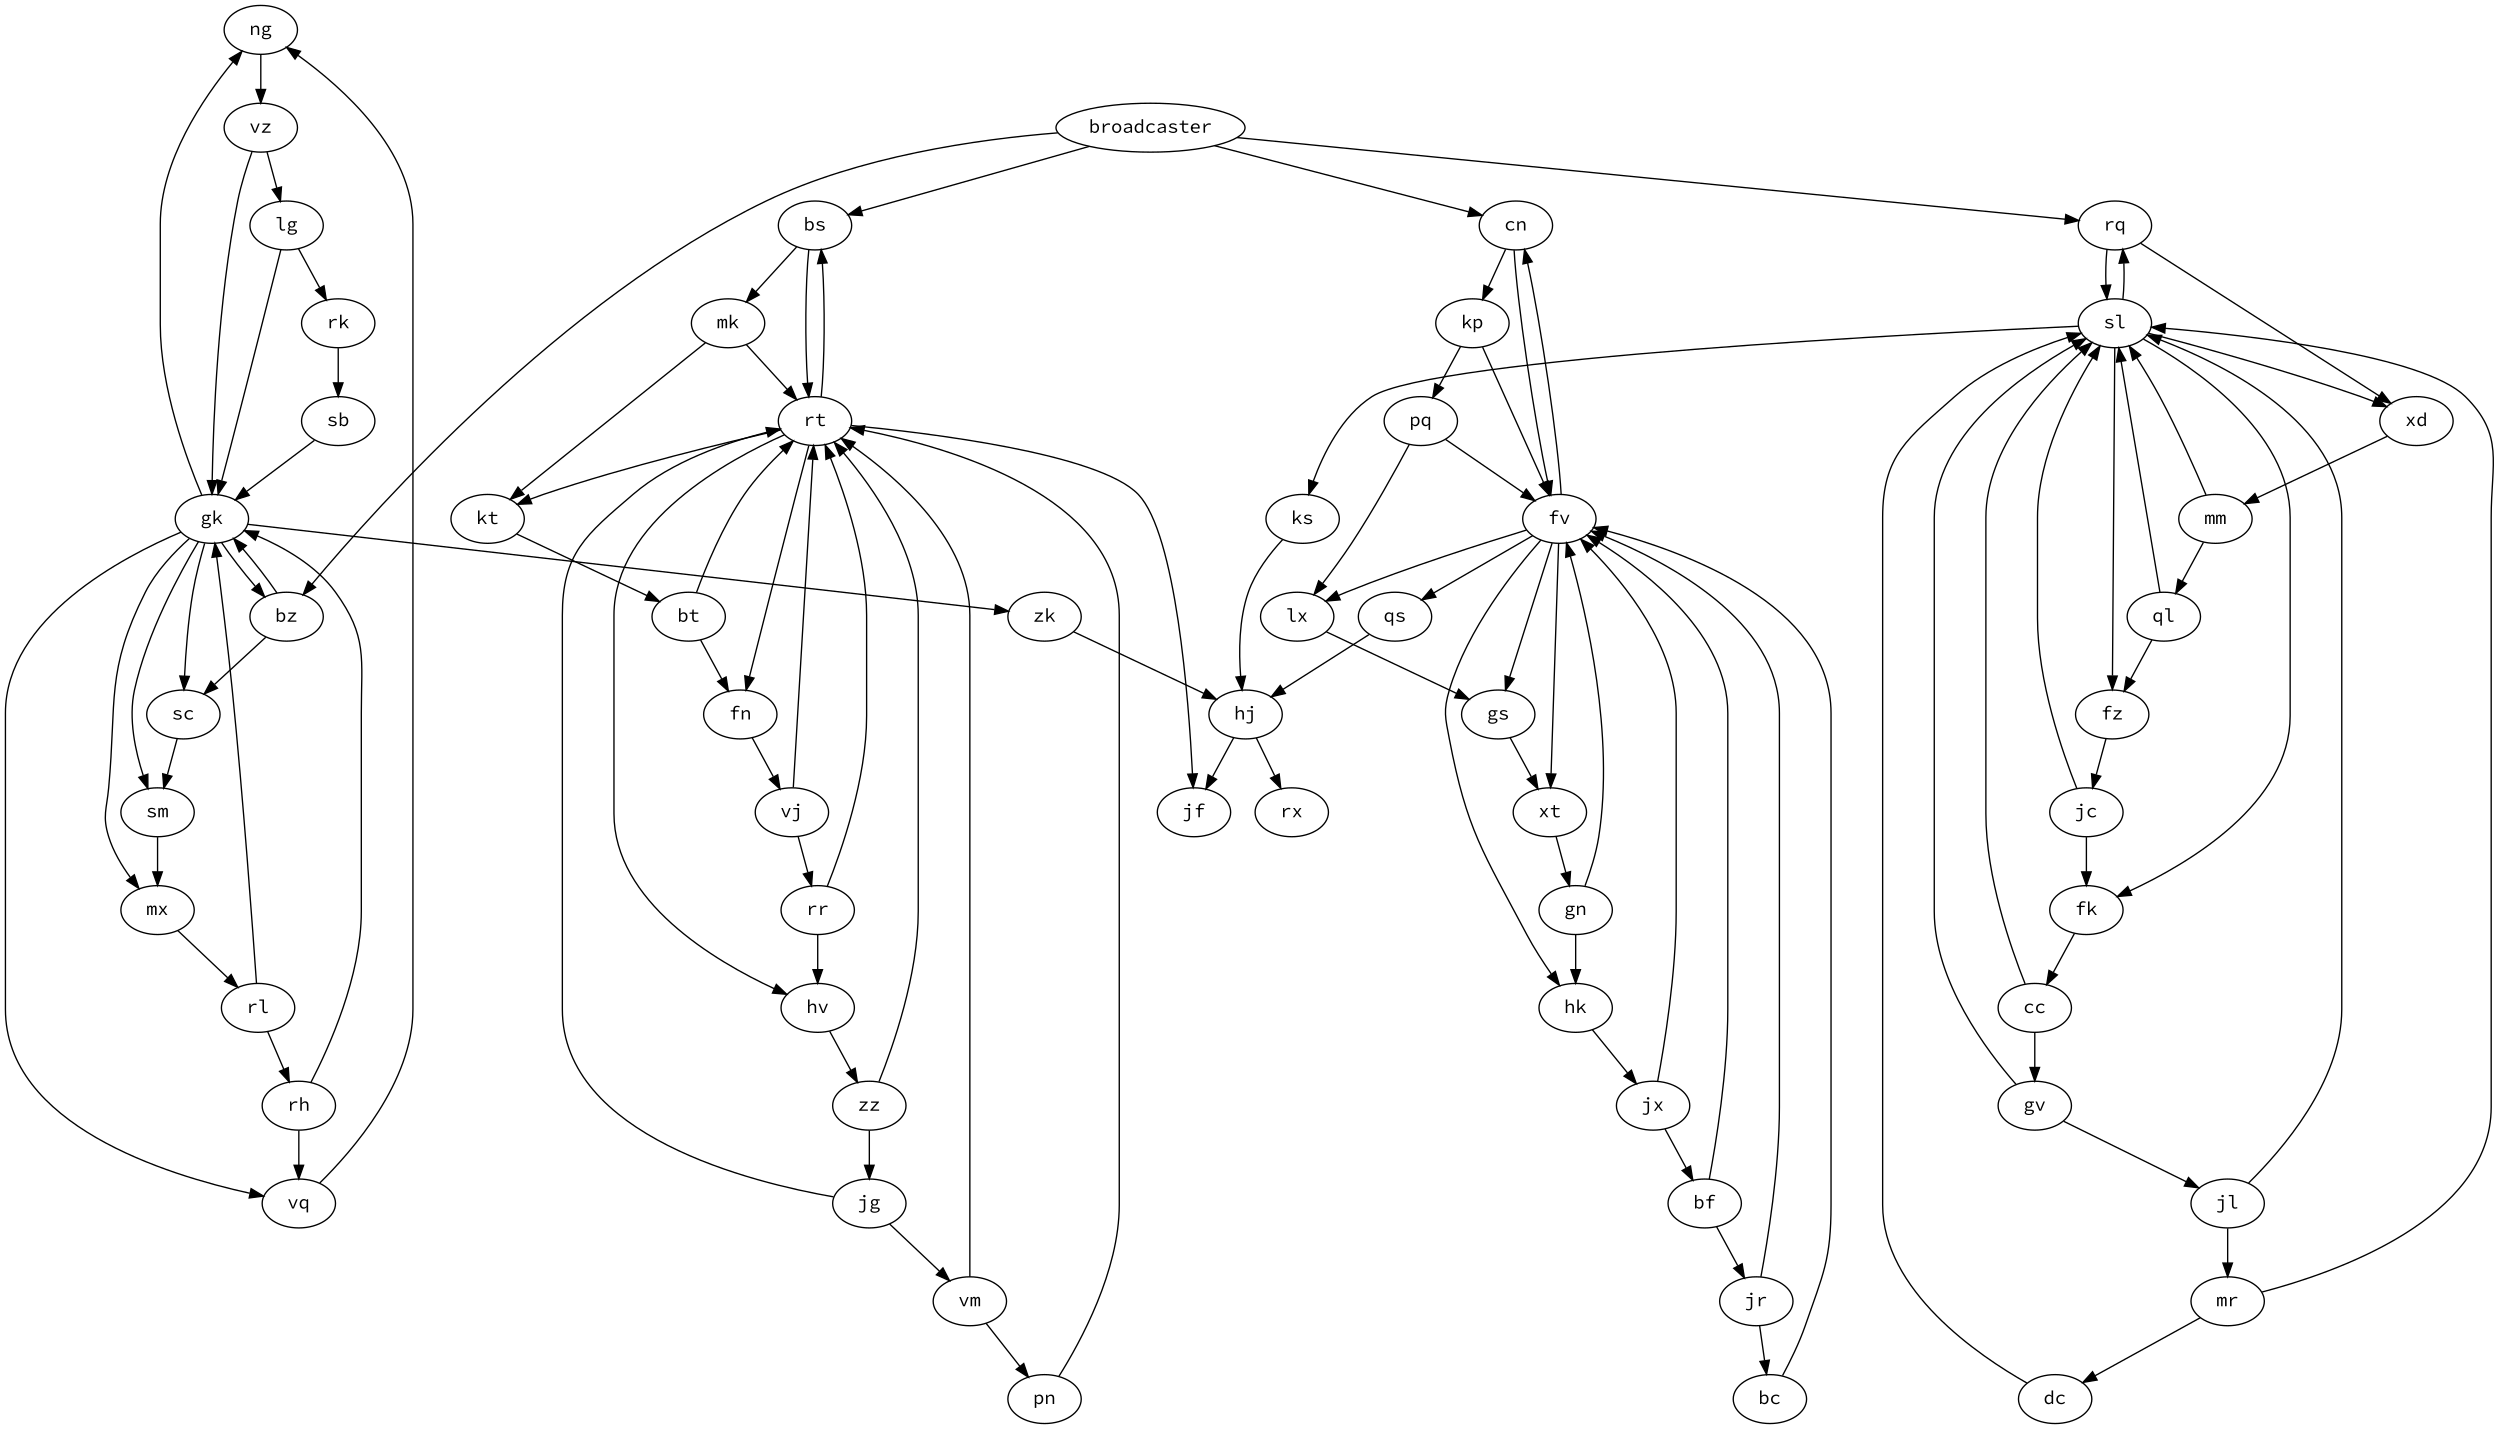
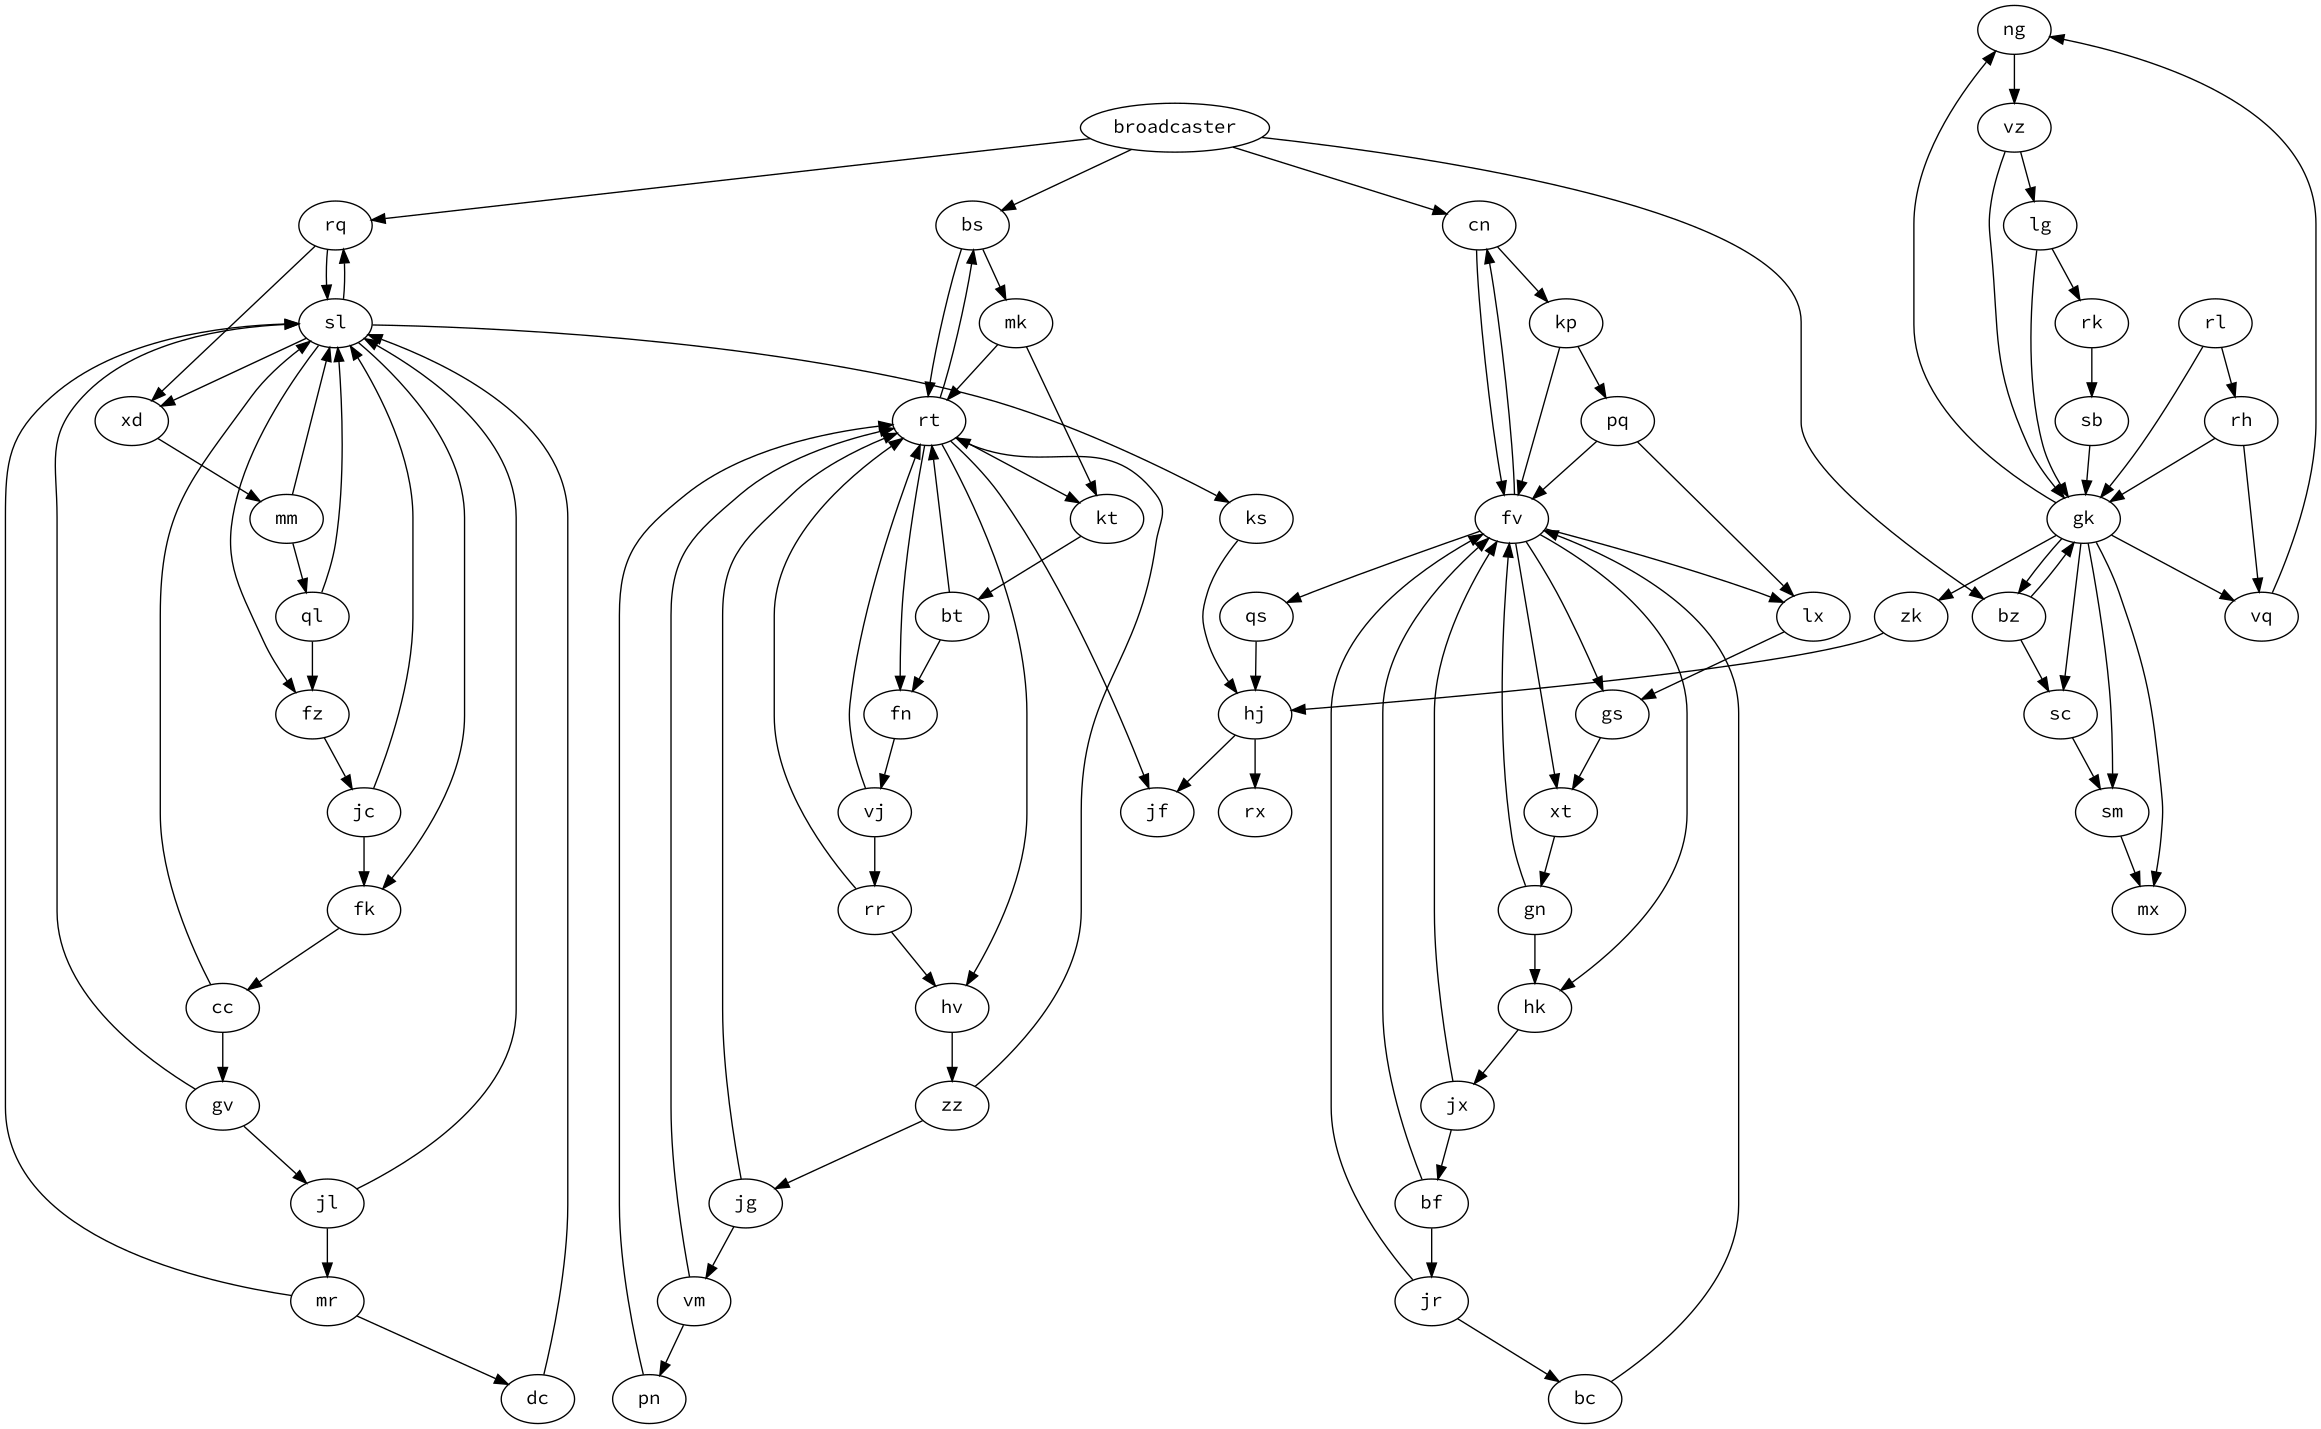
edge "mx" -> "rl": removed
